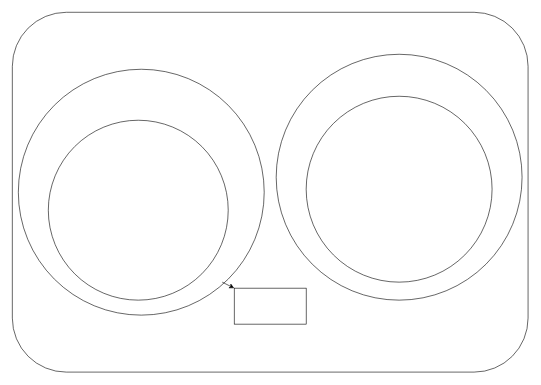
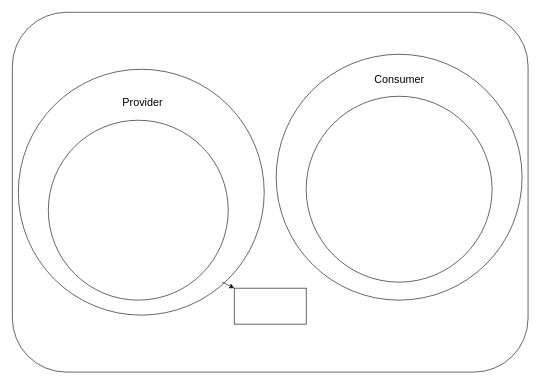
node "Consumer": added
node "Provider": added
